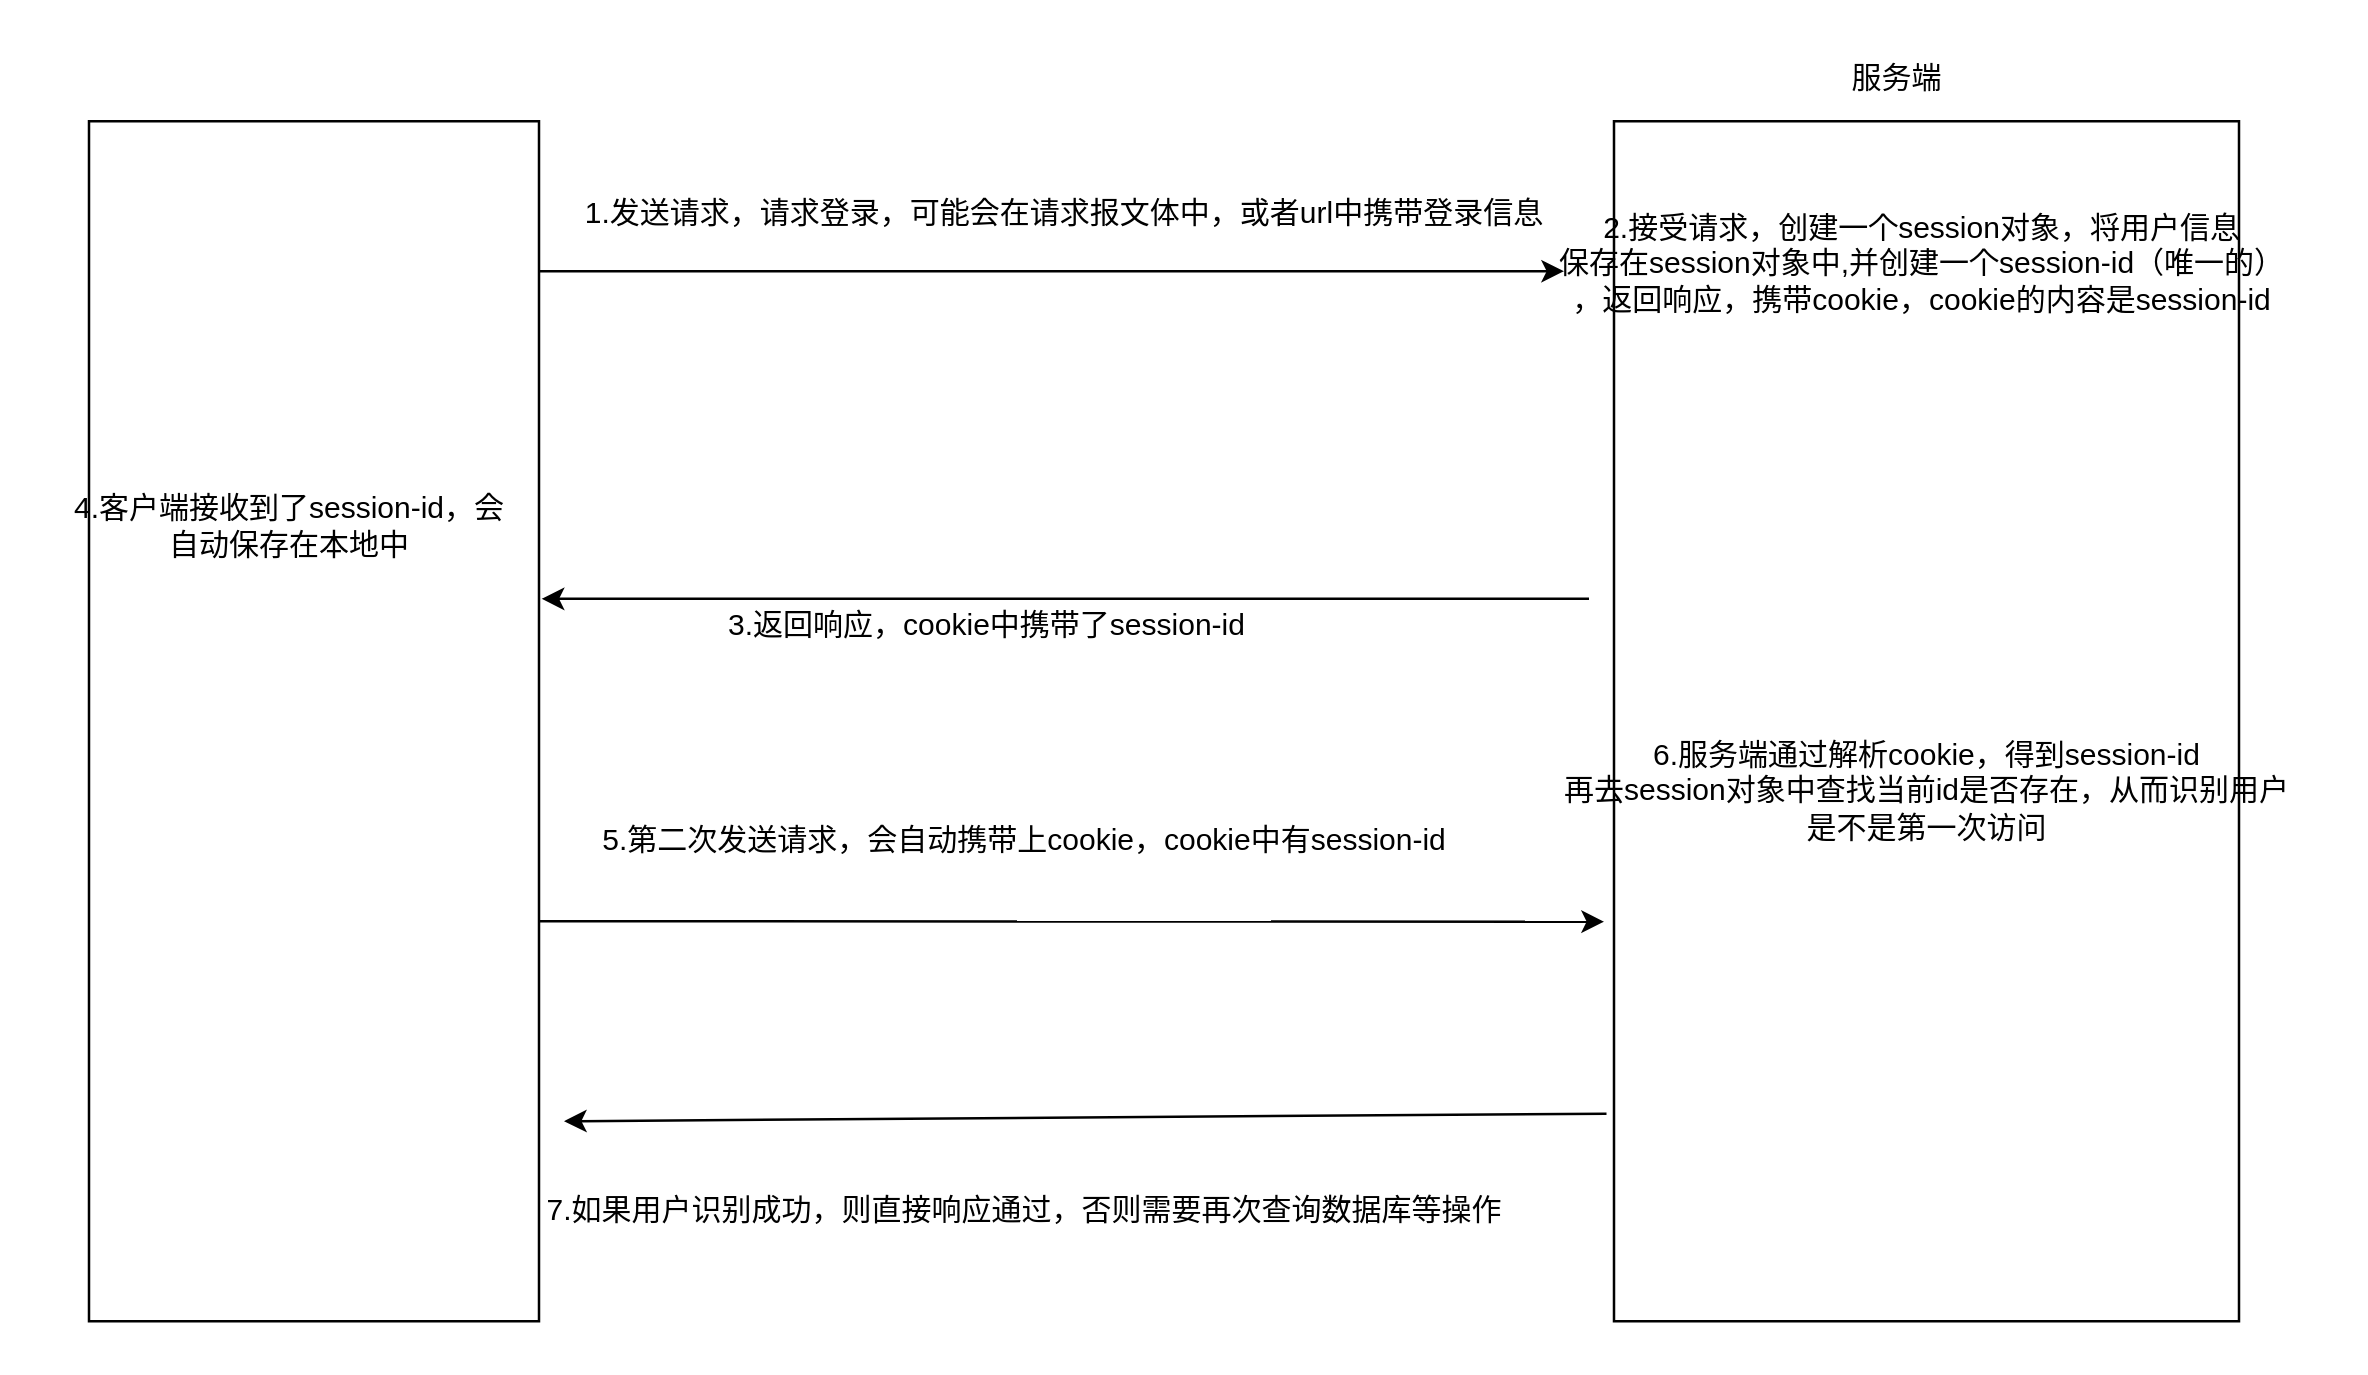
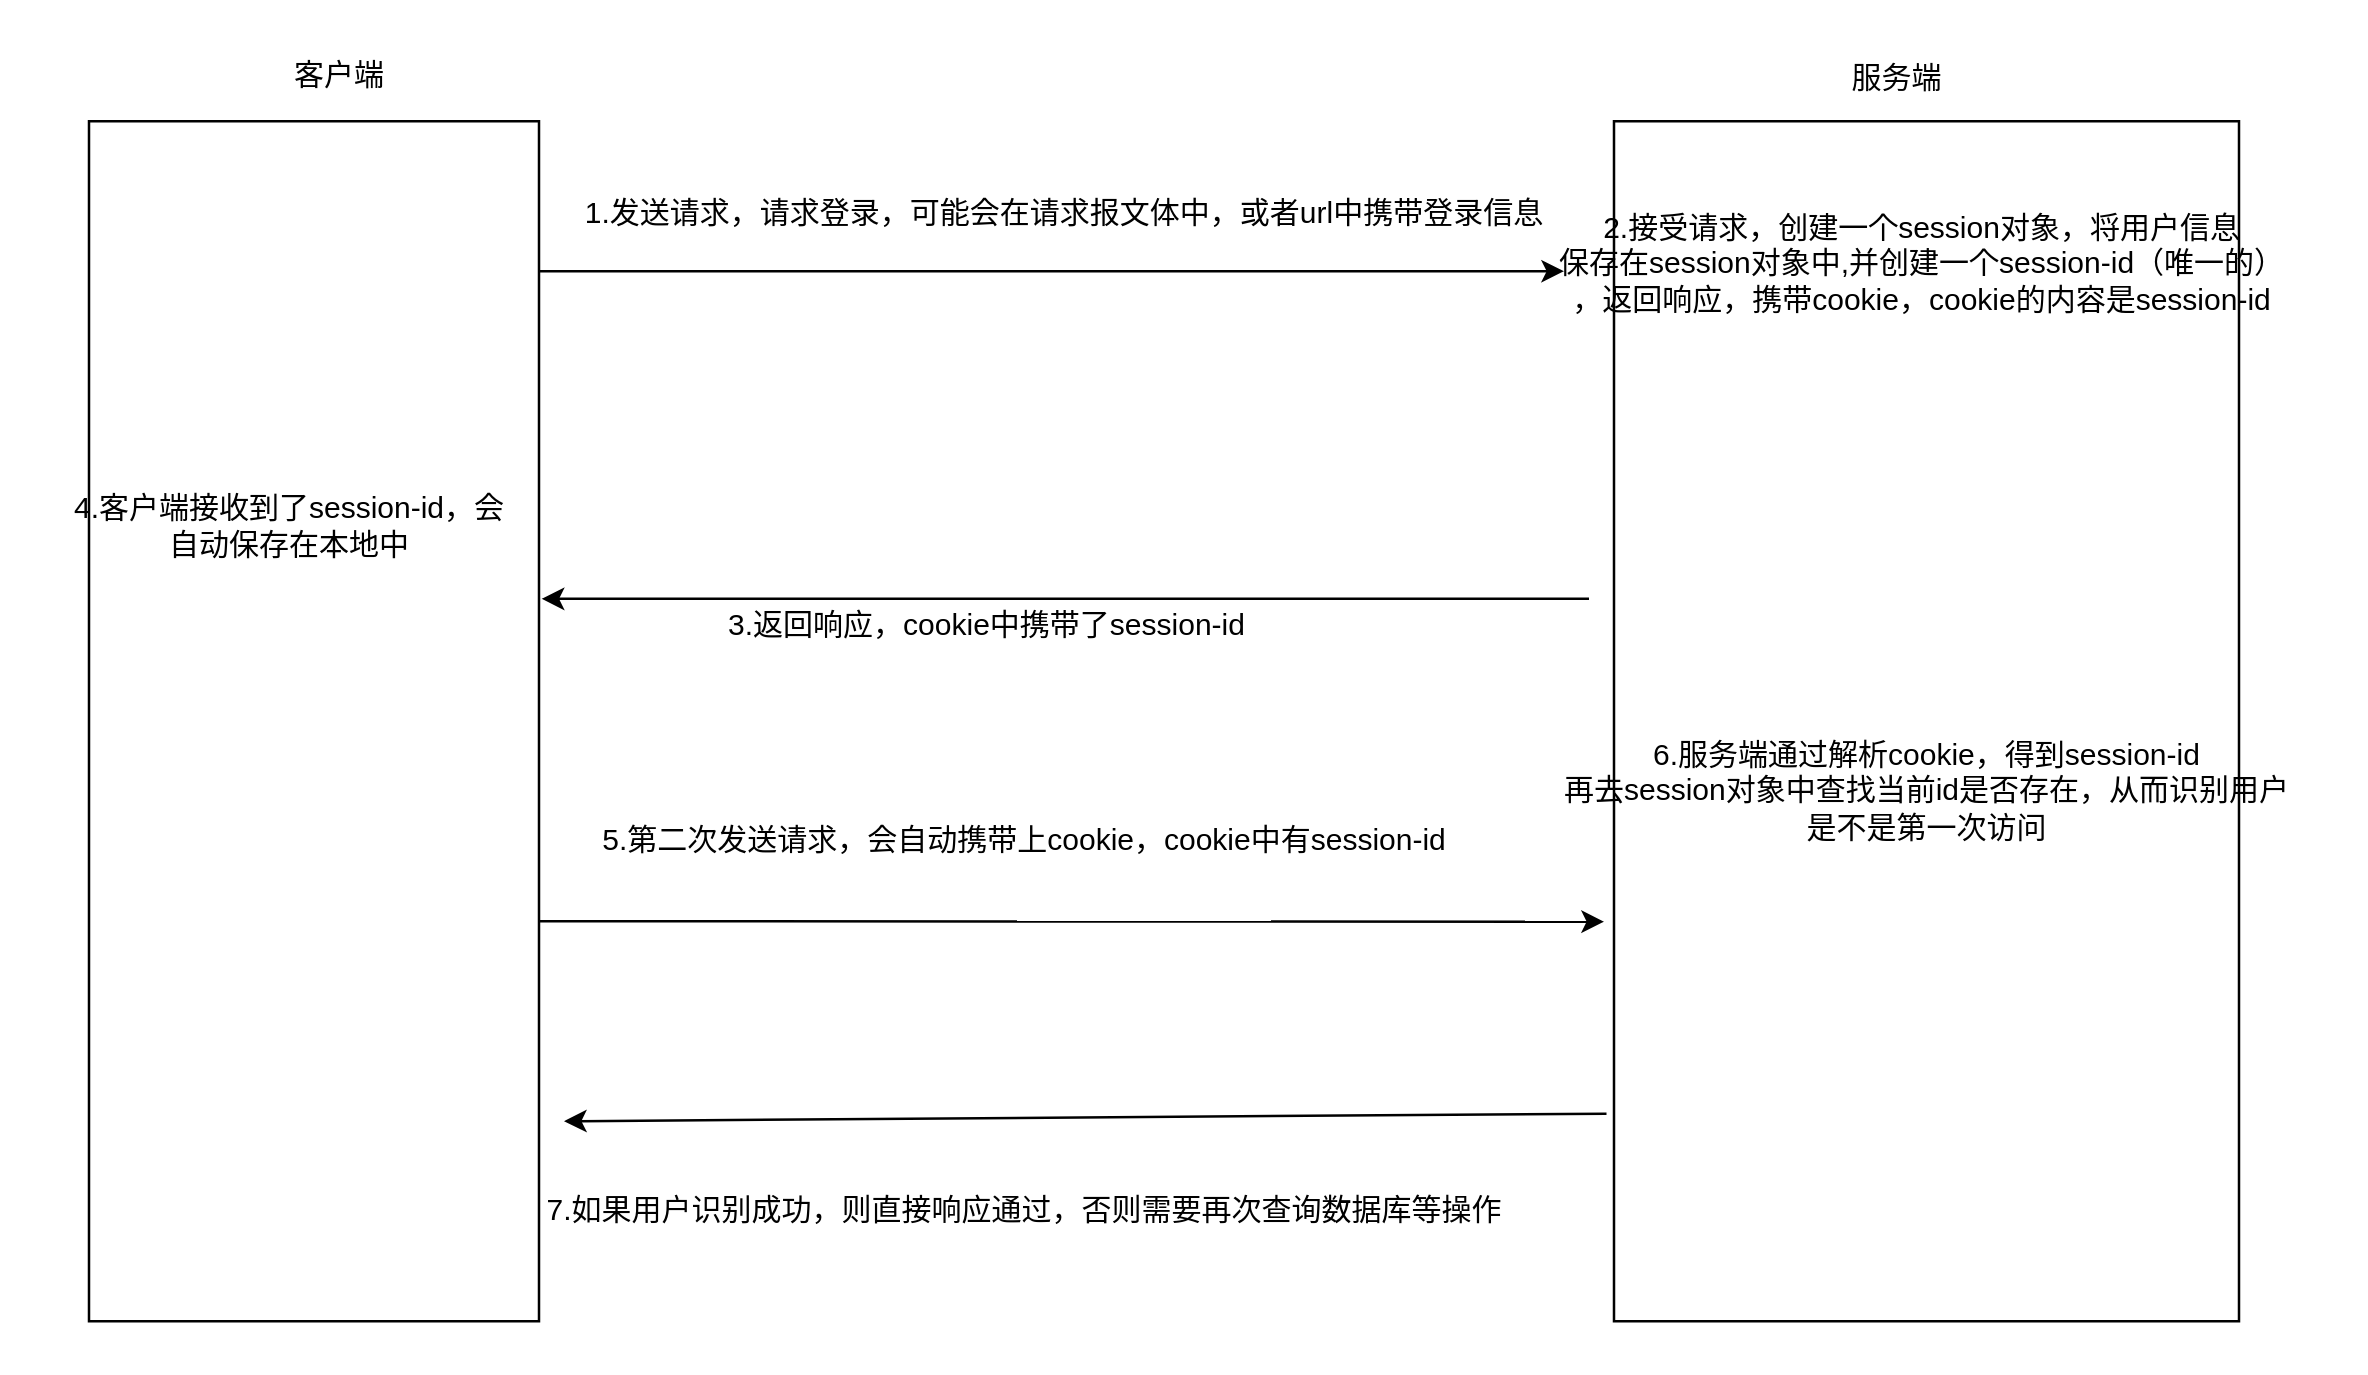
node "客户端": added
